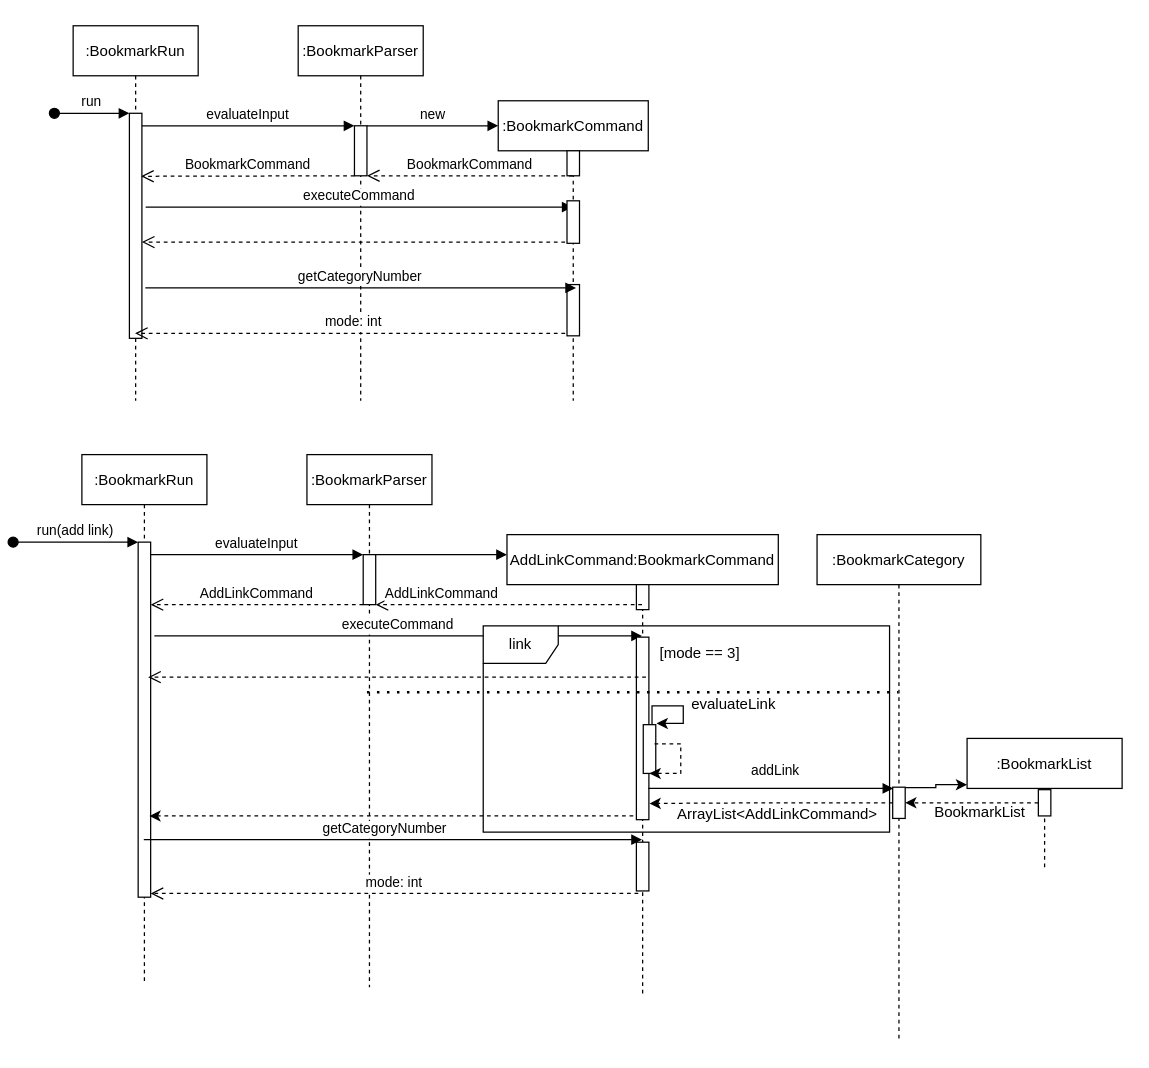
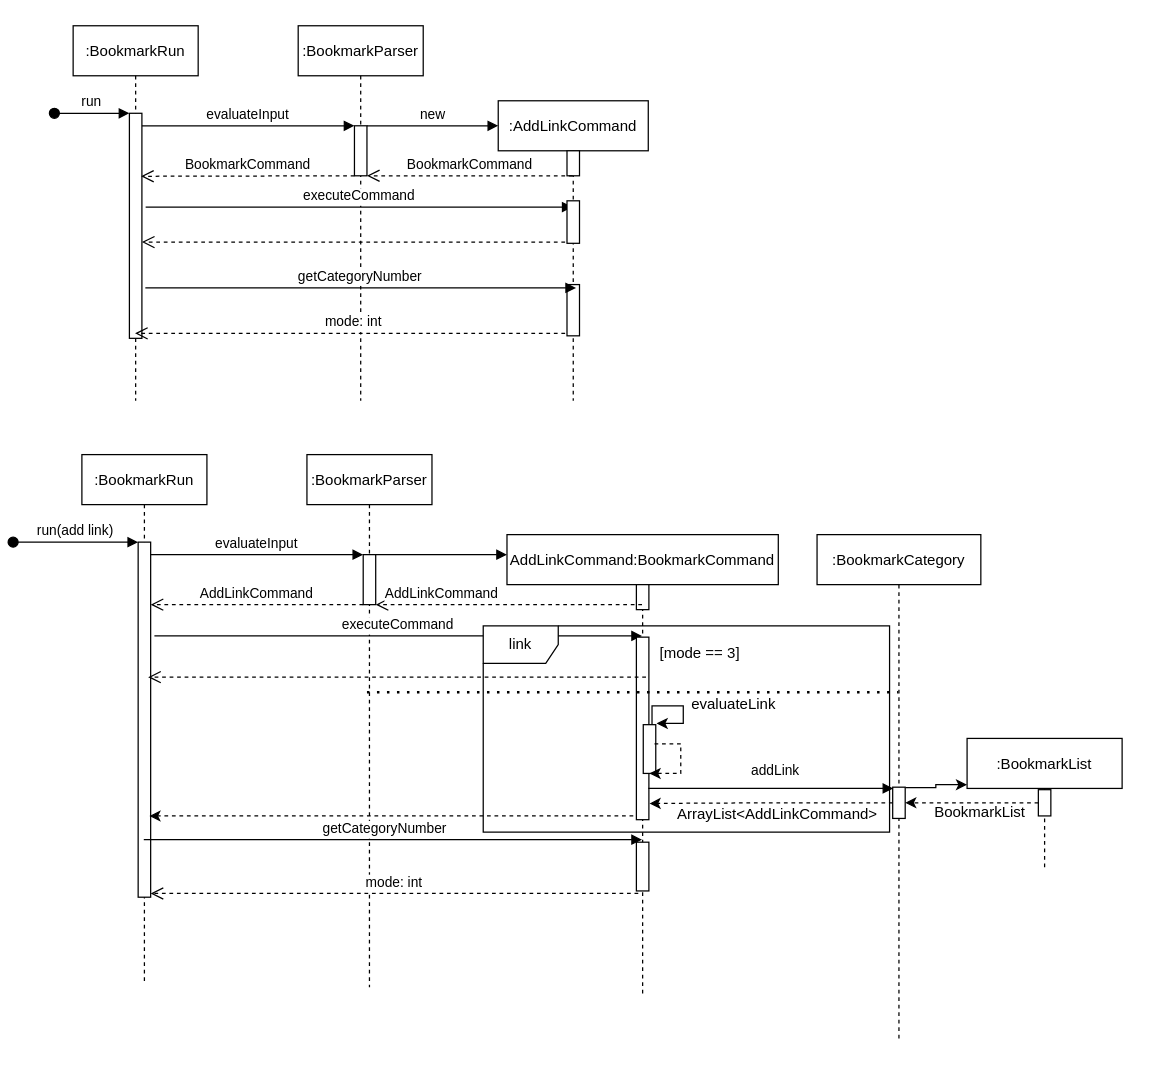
node ":BookmarkCommand": label ":BookmarkCommand" -> ":AddLinkCommand"
